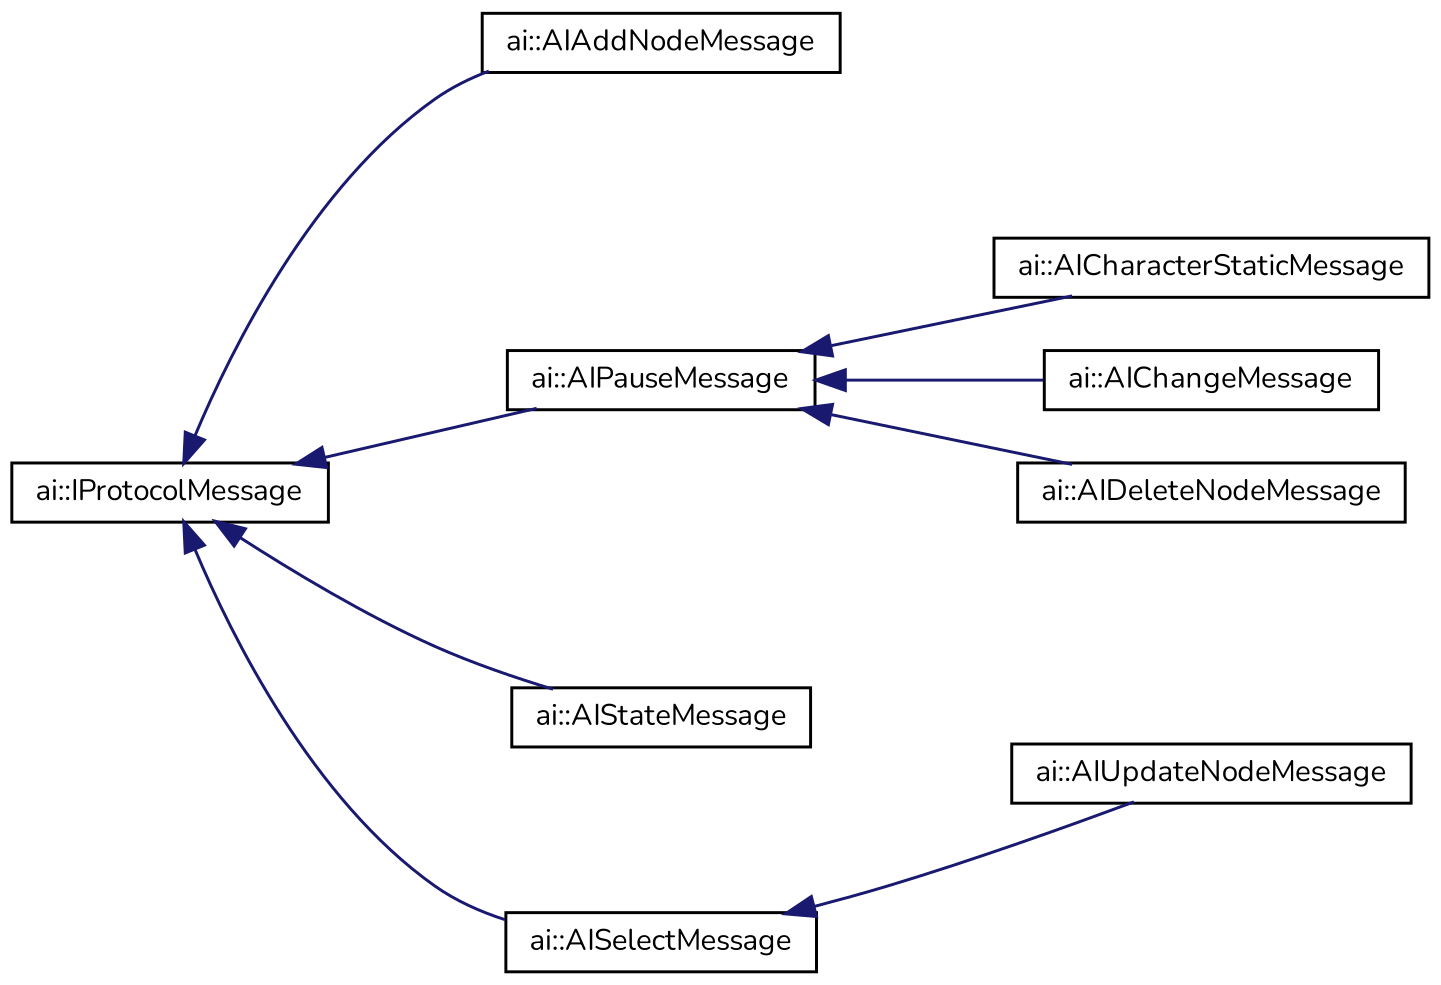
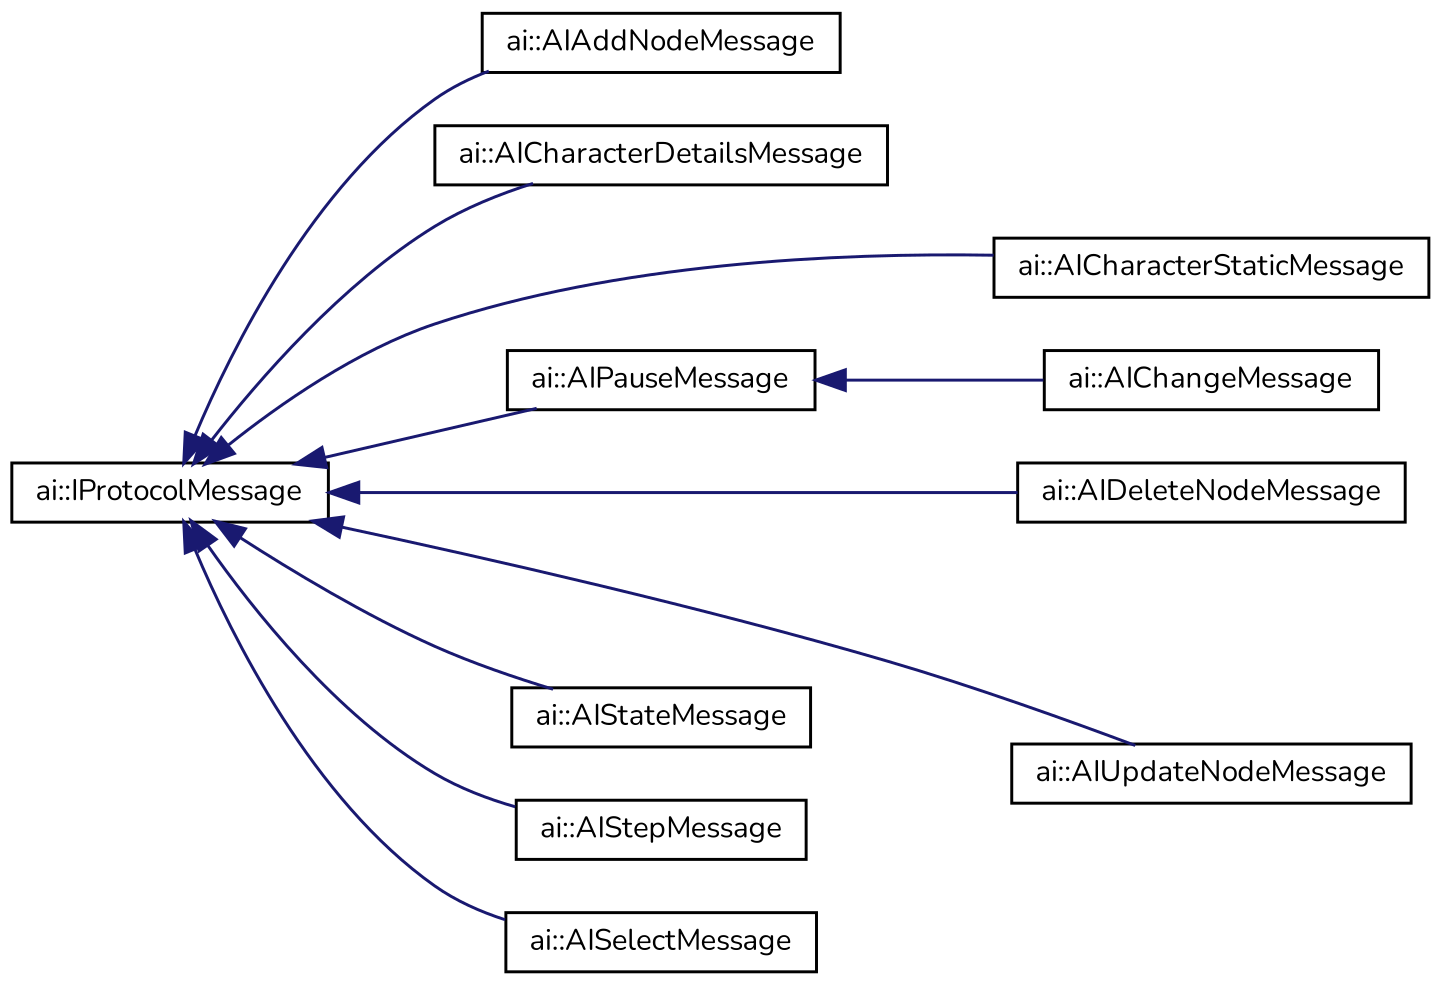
node "ai::AICharacterDetailsMessage": added
edge "ai::AICharacterStaticMessage" -> "ai::AIPauseMessage": now "ai::AICharacterStaticMessage" -> "ai::IProtocolMessage"
edge "ai::AIDeleteNodeMessage" -> "ai::AIPauseMessage": now "ai::AIDeleteNodeMessage" -> "ai::IProtocolMessage"
node "ai::AIStepMessage": added
edge "ai::AIUpdateNodeMessage" -> "ai::AISelectMessage": now "ai::AIUpdateNodeMessage" -> "ai::IProtocolMessage"
